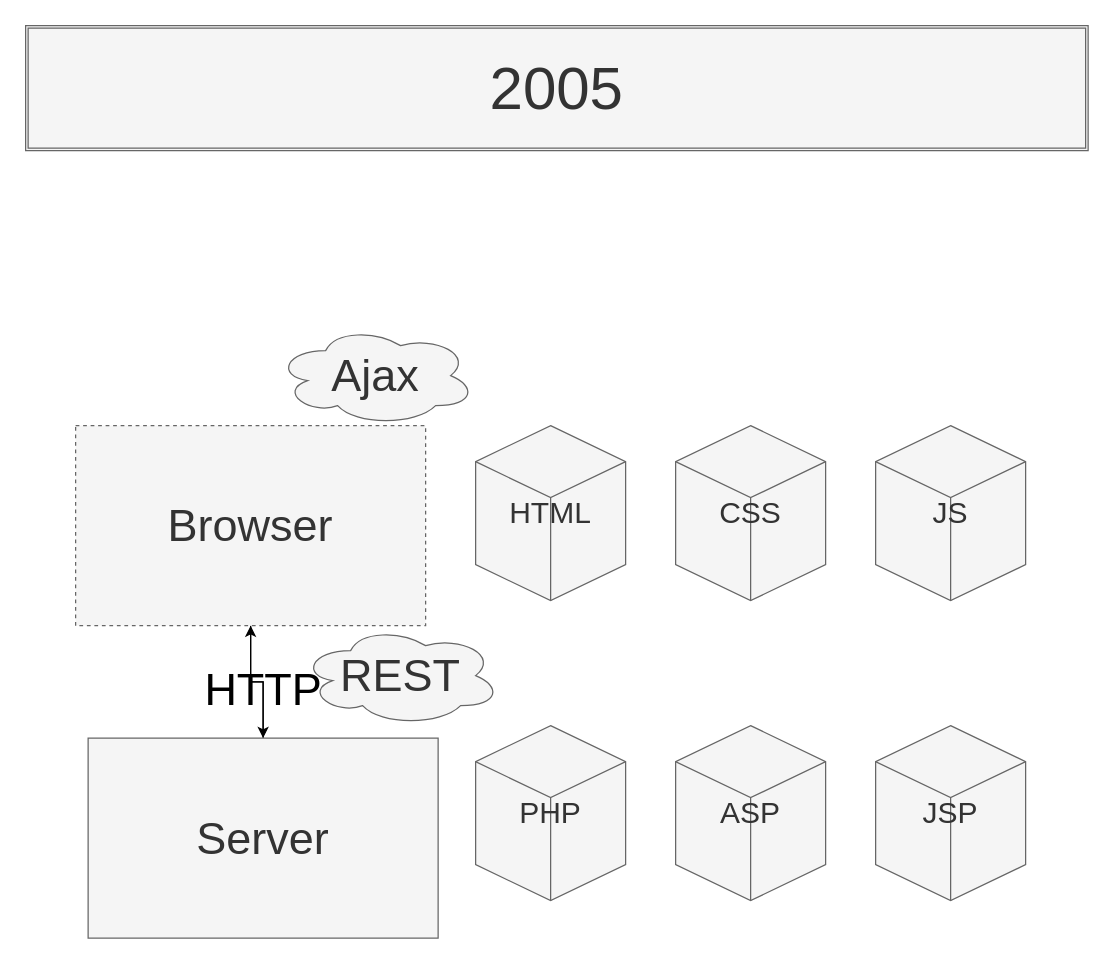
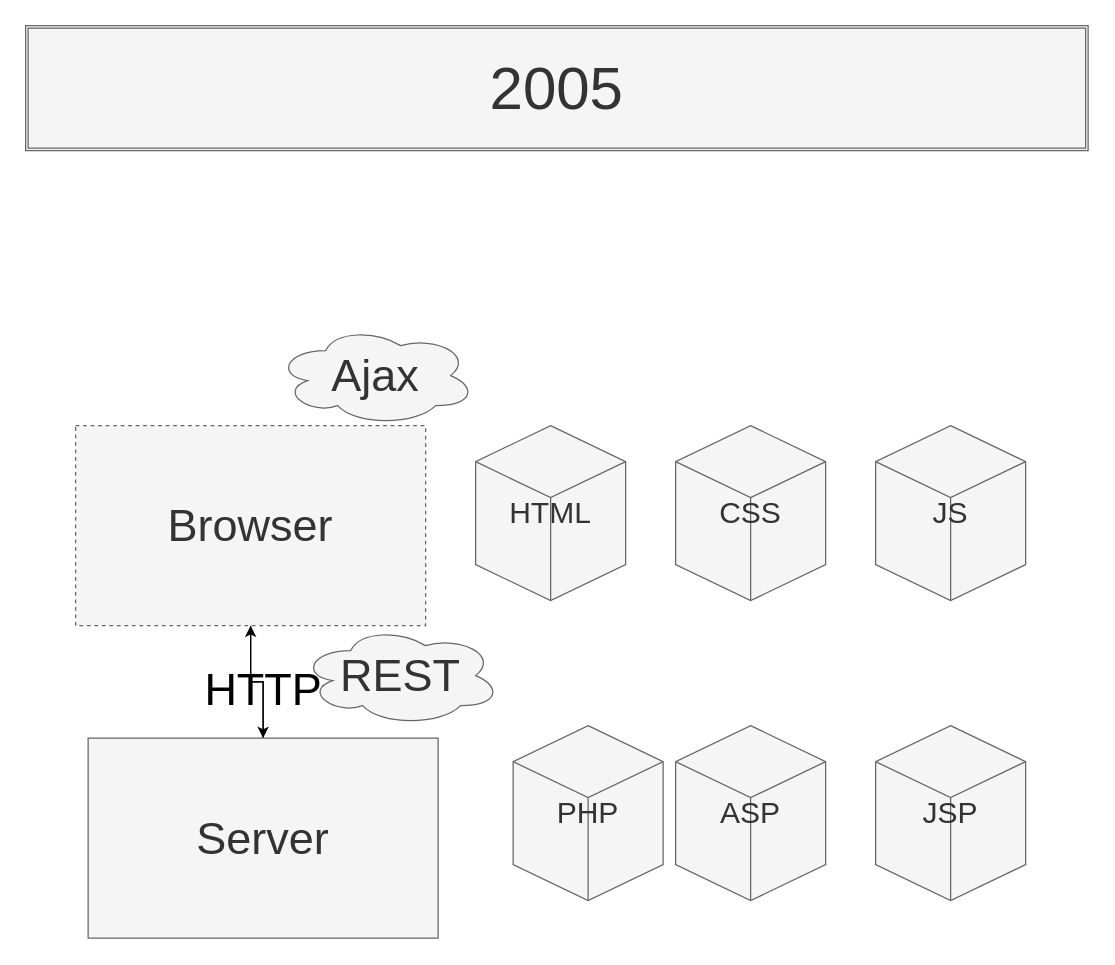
node "PHP": moved (551, 813) -> (588, 813)
